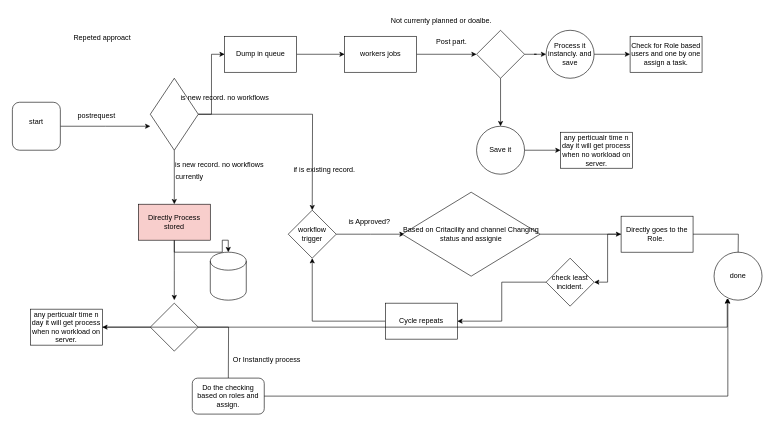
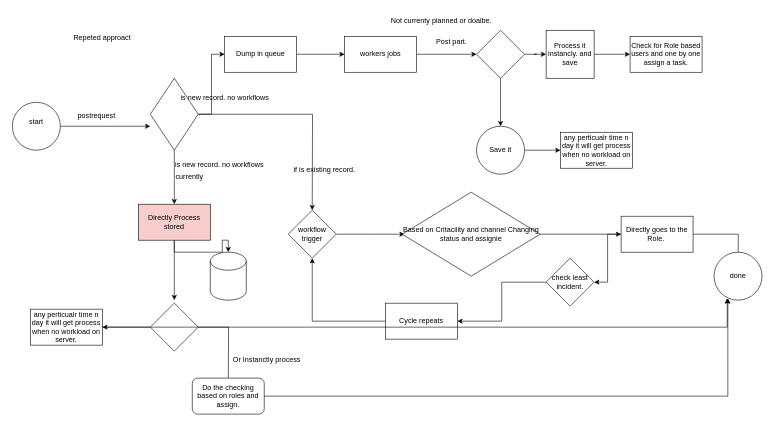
node "Process it instancly. and save": shape ellipse -> rectangle
node "start": shape rounded rectangle -> ellipse
node "is Approved?": removed
